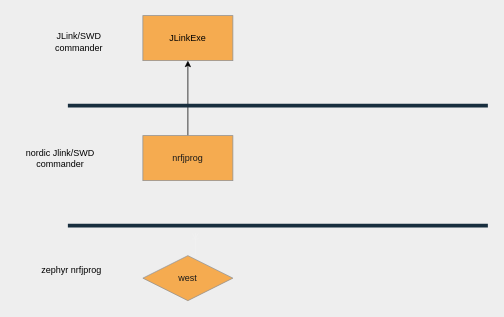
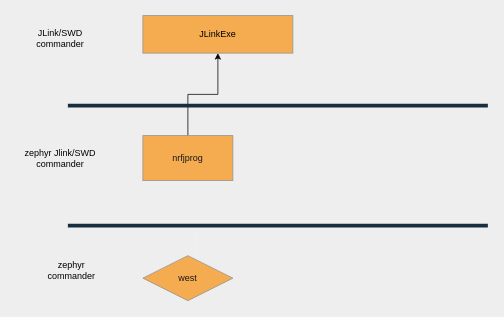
node "JLinkExe": size 90x45 -> 150x38
node "JLink/SWD commander": moved (79, 42) -> (60, 38)
node "nordic Jlink/SWD commander": label "nordic Jlink/SWD commander" -> "zephyr Jlink/SWD commander"
node "zephyr nrfjprog": label "zephyr nrfjprog" -> "zephyr commander"
